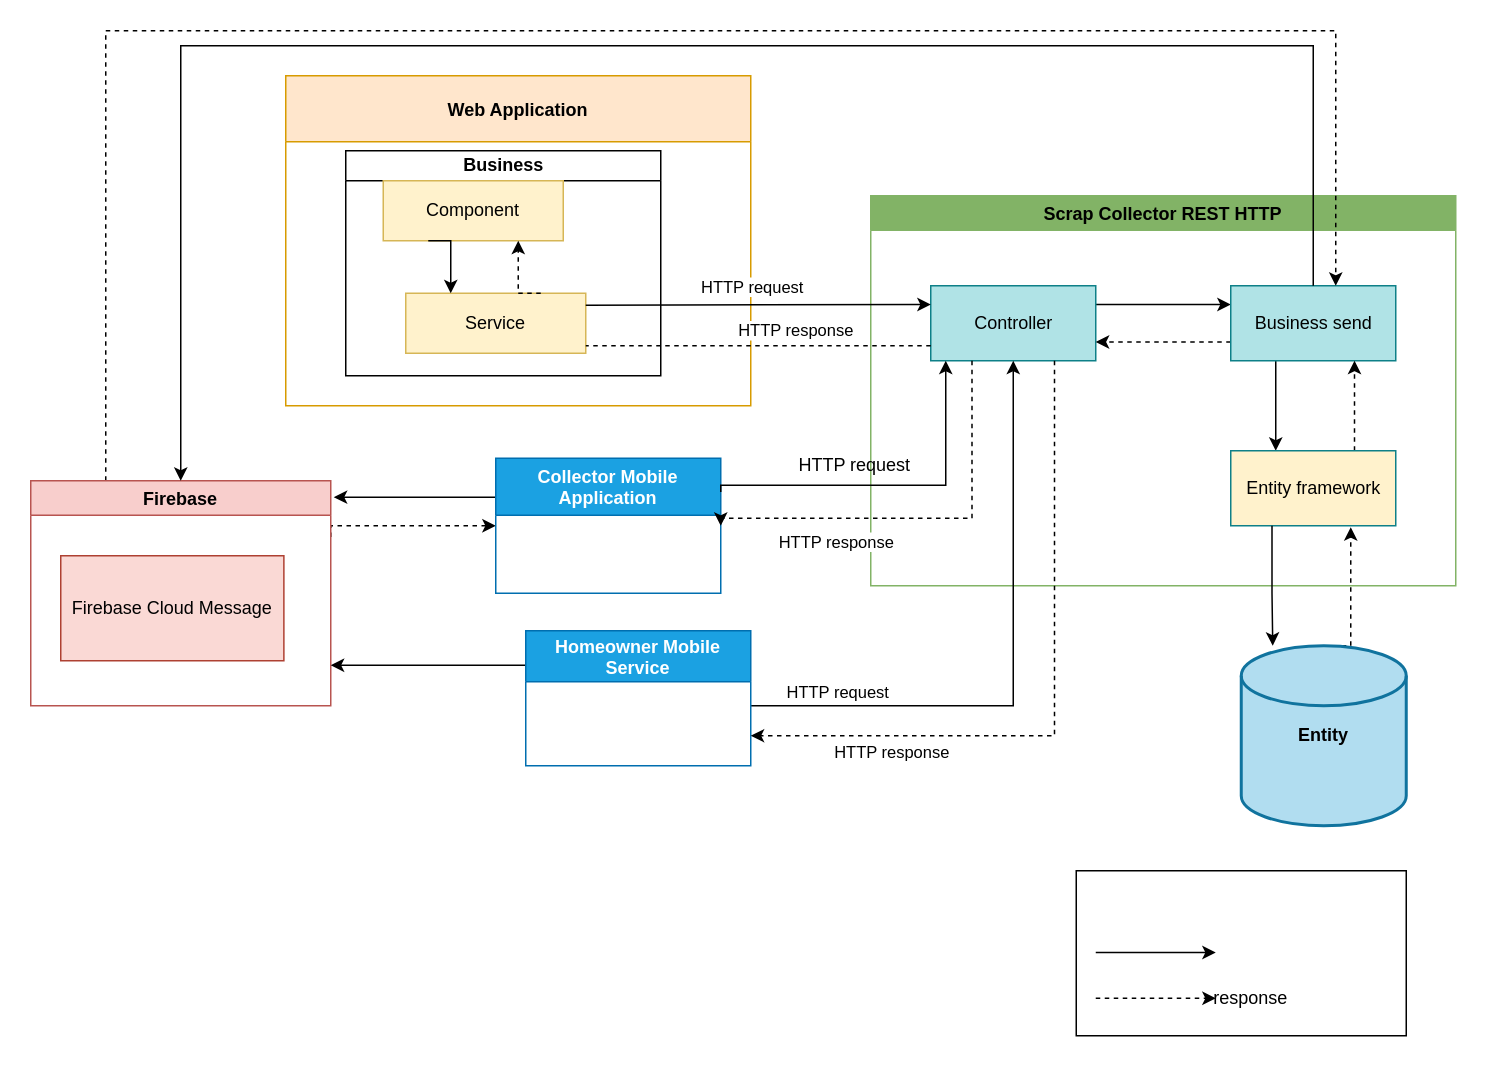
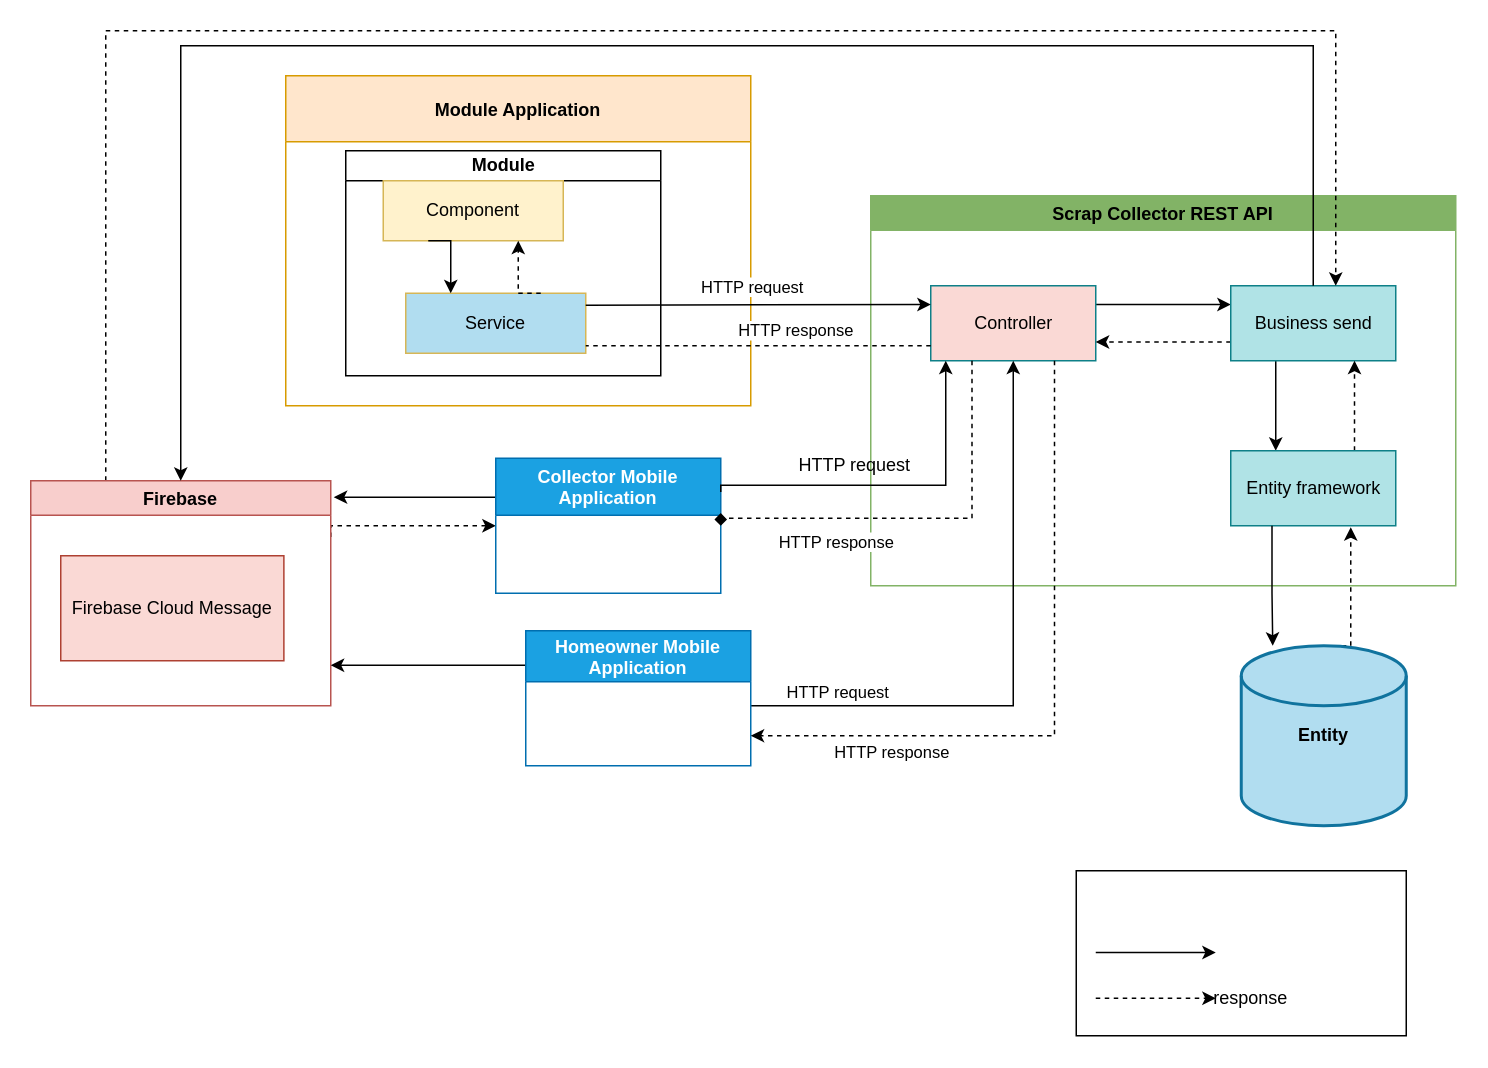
node "Web Application": label "Web Application" -> "Module Application"
node "Business": label "Business" -> "Module"
node "Scrap Collector REST HTTP": label "Scrap Collector REST HTTP" -> "Scrap Collector REST API"
node "Service": fillcolor #fff2cc -> #b1ddf0
node "Controller": fillcolor #b0e3e6 -> #fad9d5
node "Entity framework": fillcolor #fff2cc -> #b0e3e6
edge "Controller" -> "Collector Mobile Application": arrowhead classic -> diamond
node "Homeowner Mobile Service": label "Homeowner Mobile Service" -> "Homeowner Mobile Application"
